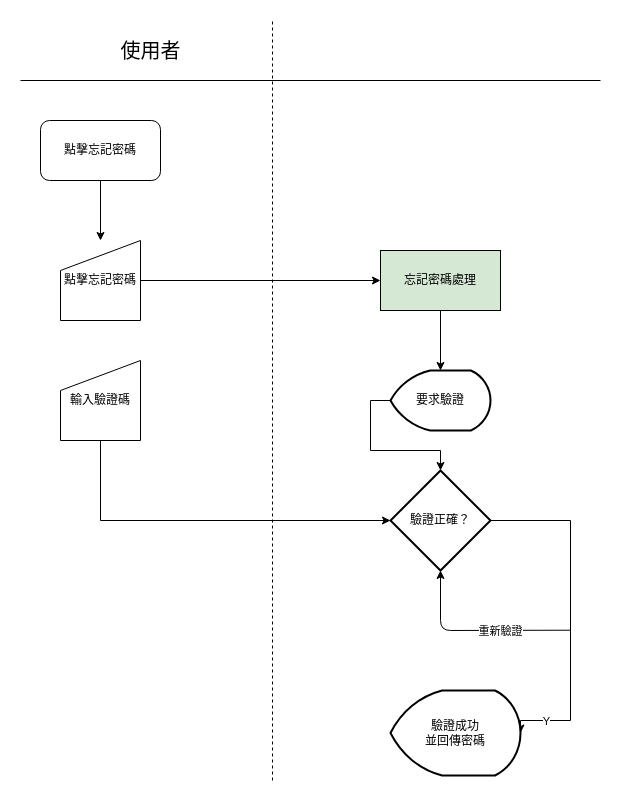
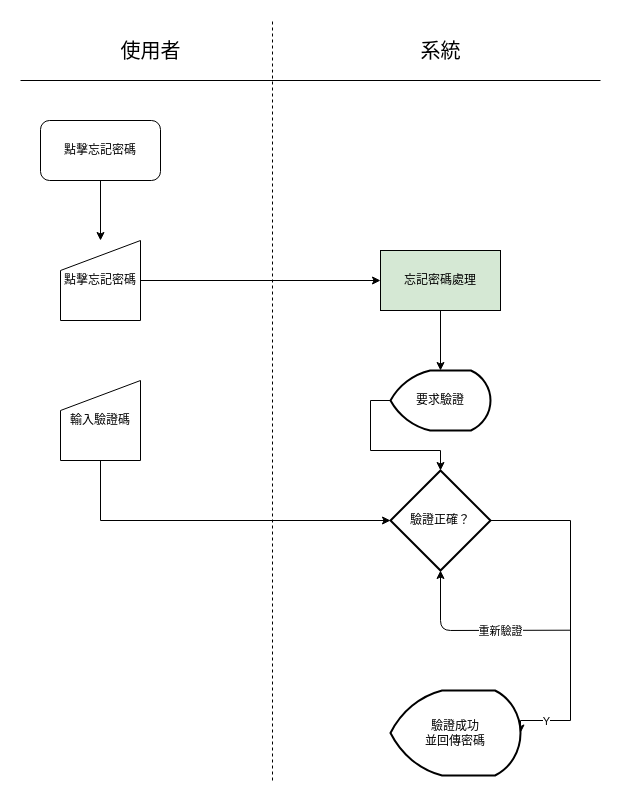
node "系統": added
node "輸入驗證碼": moved (101, 401) -> (101, 421)
